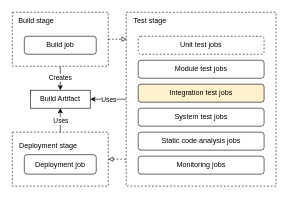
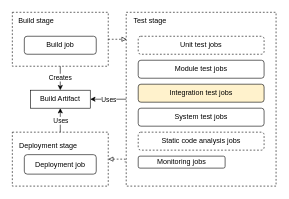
node "Static code analysis jobs": style solid -> dashed
node "Monitoring jobs": size 126x18 -> 87x12
